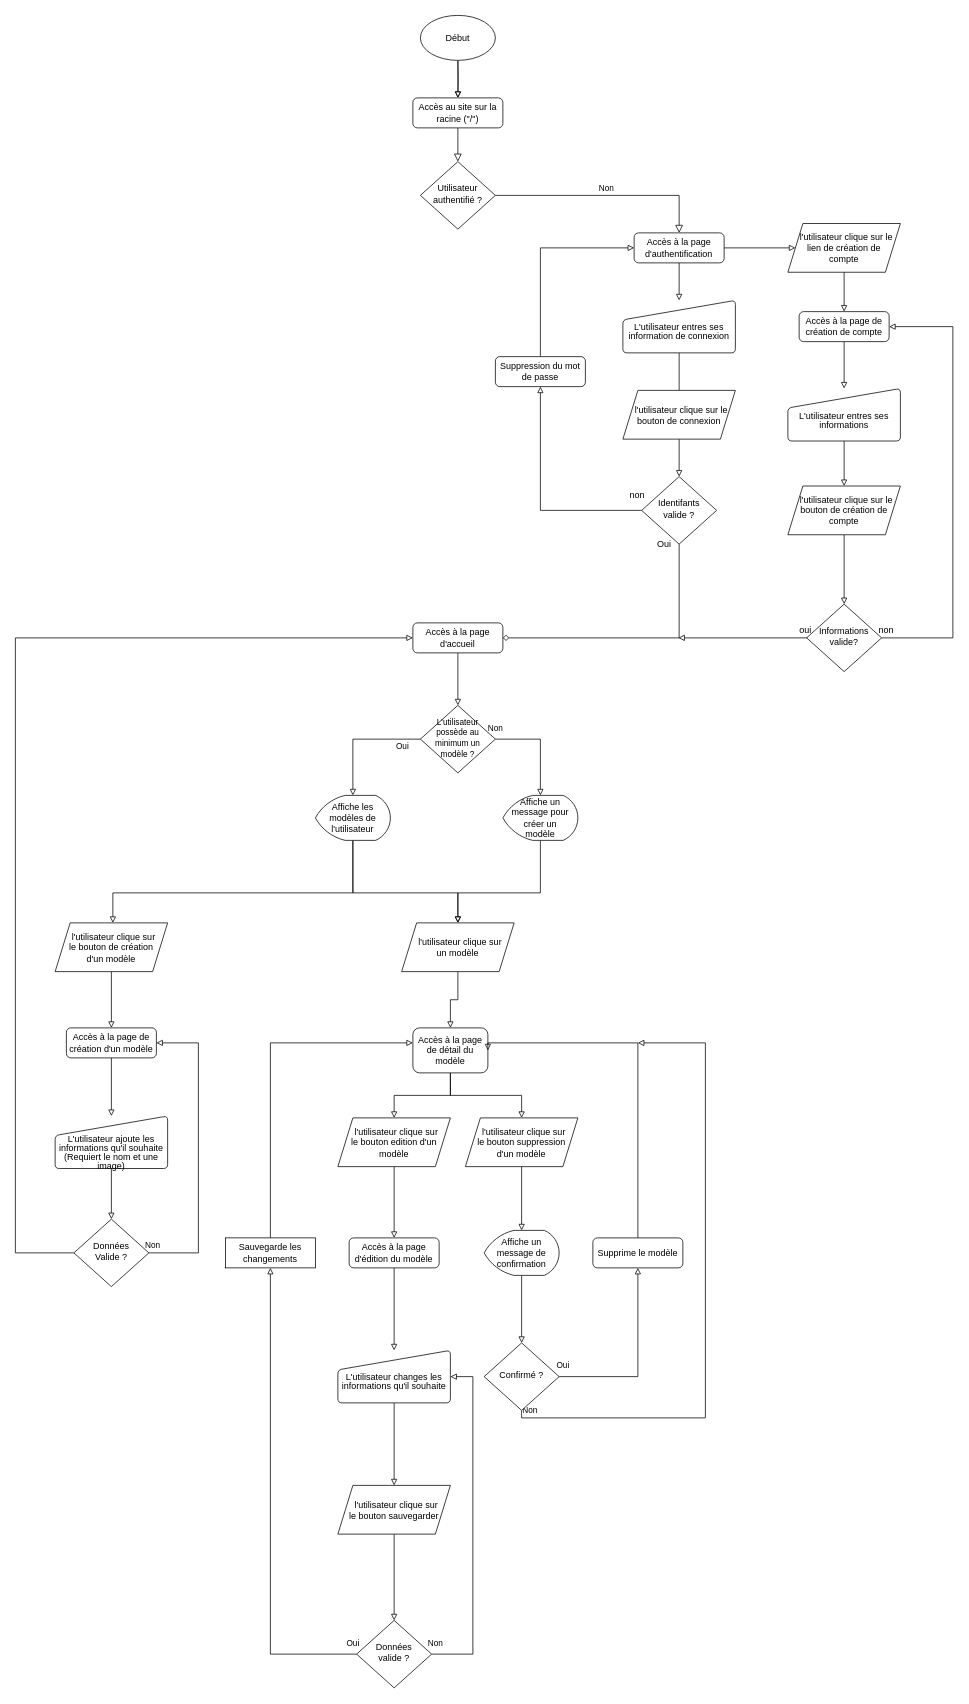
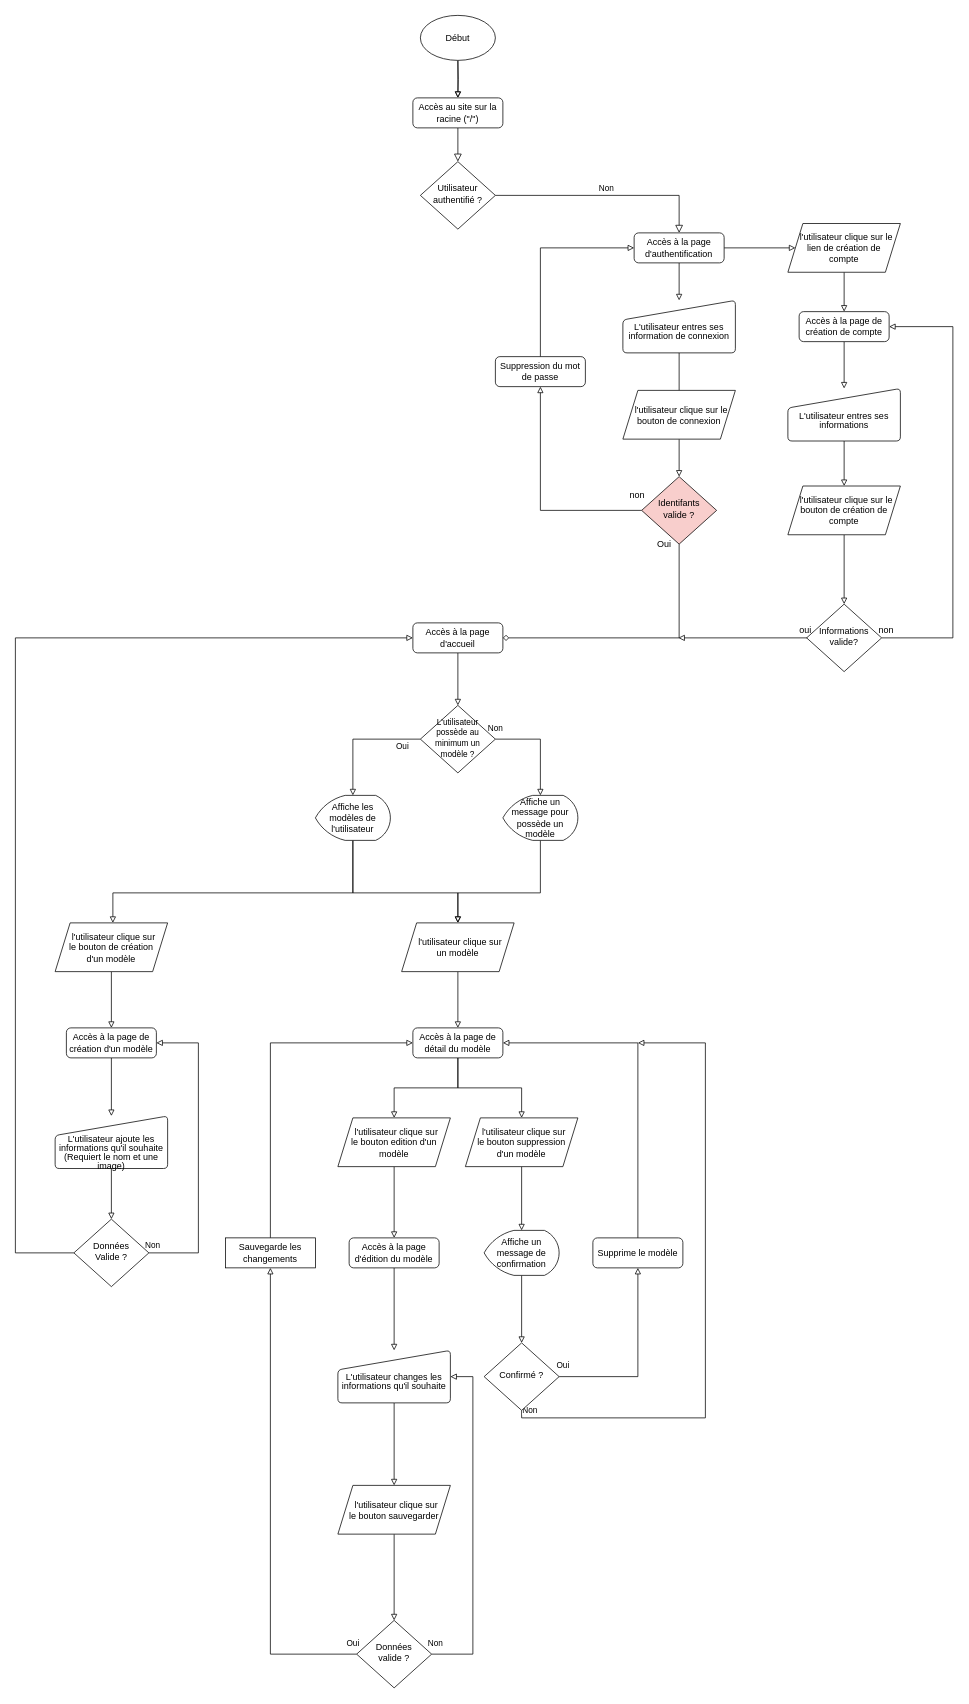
node "Identifants valide ?": fillcolor #ffffff -> #f8cecc
node "Affiche un message pour créer un modèle": label "Affiche un message pour créer un modèle" -> "Affiche un message pour possède un modèle"
node "Accès à la page de détail du modèle": size 75x45 -> 90x30
